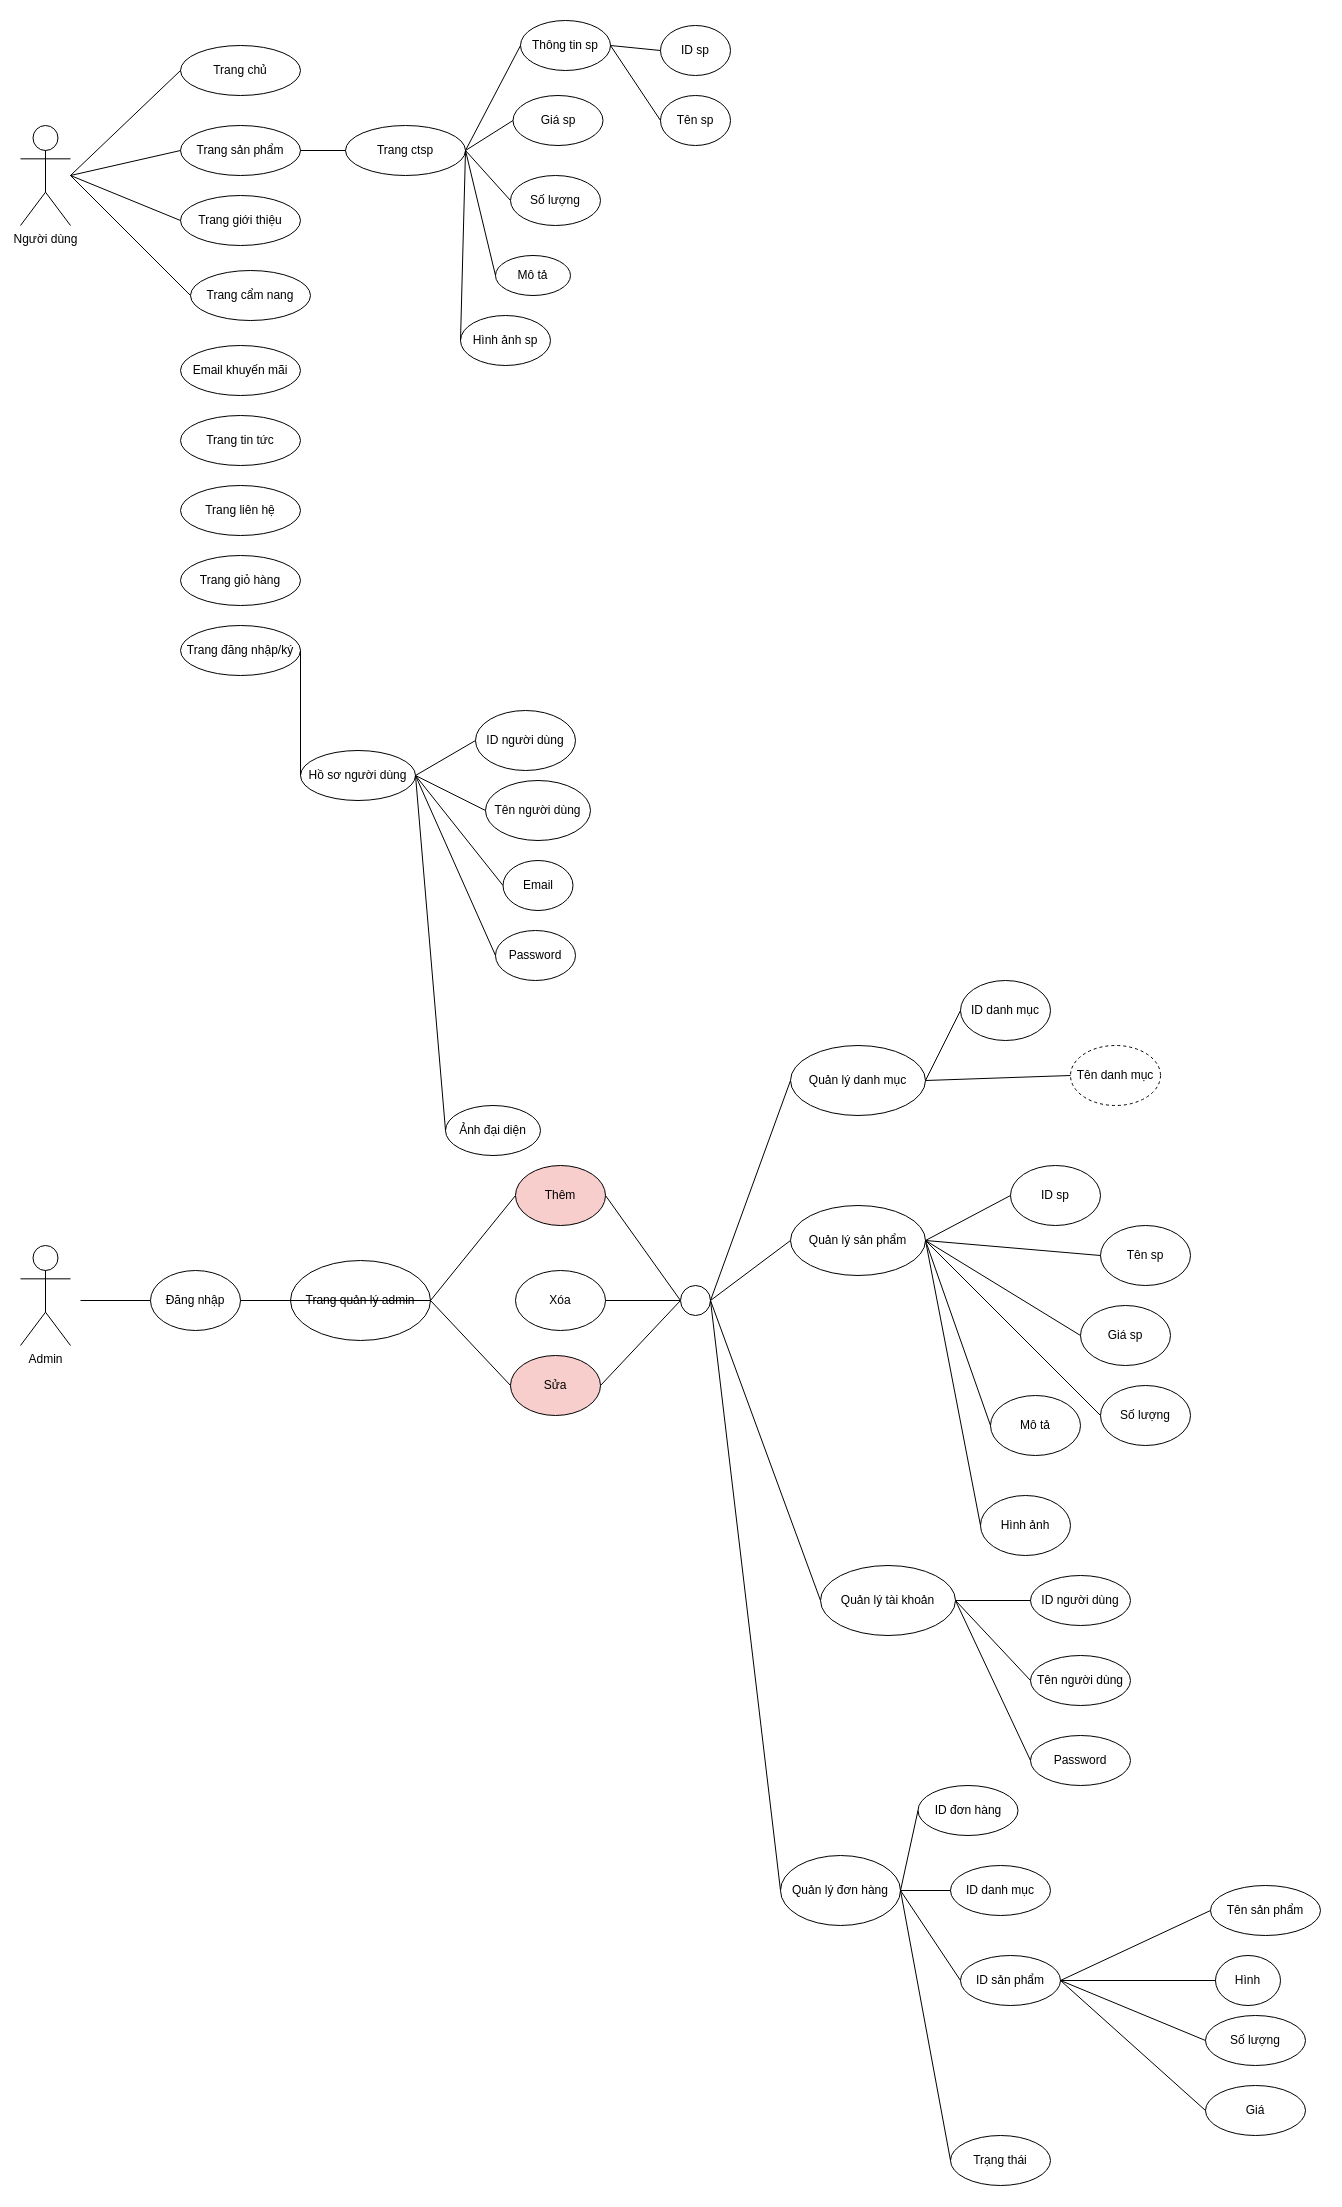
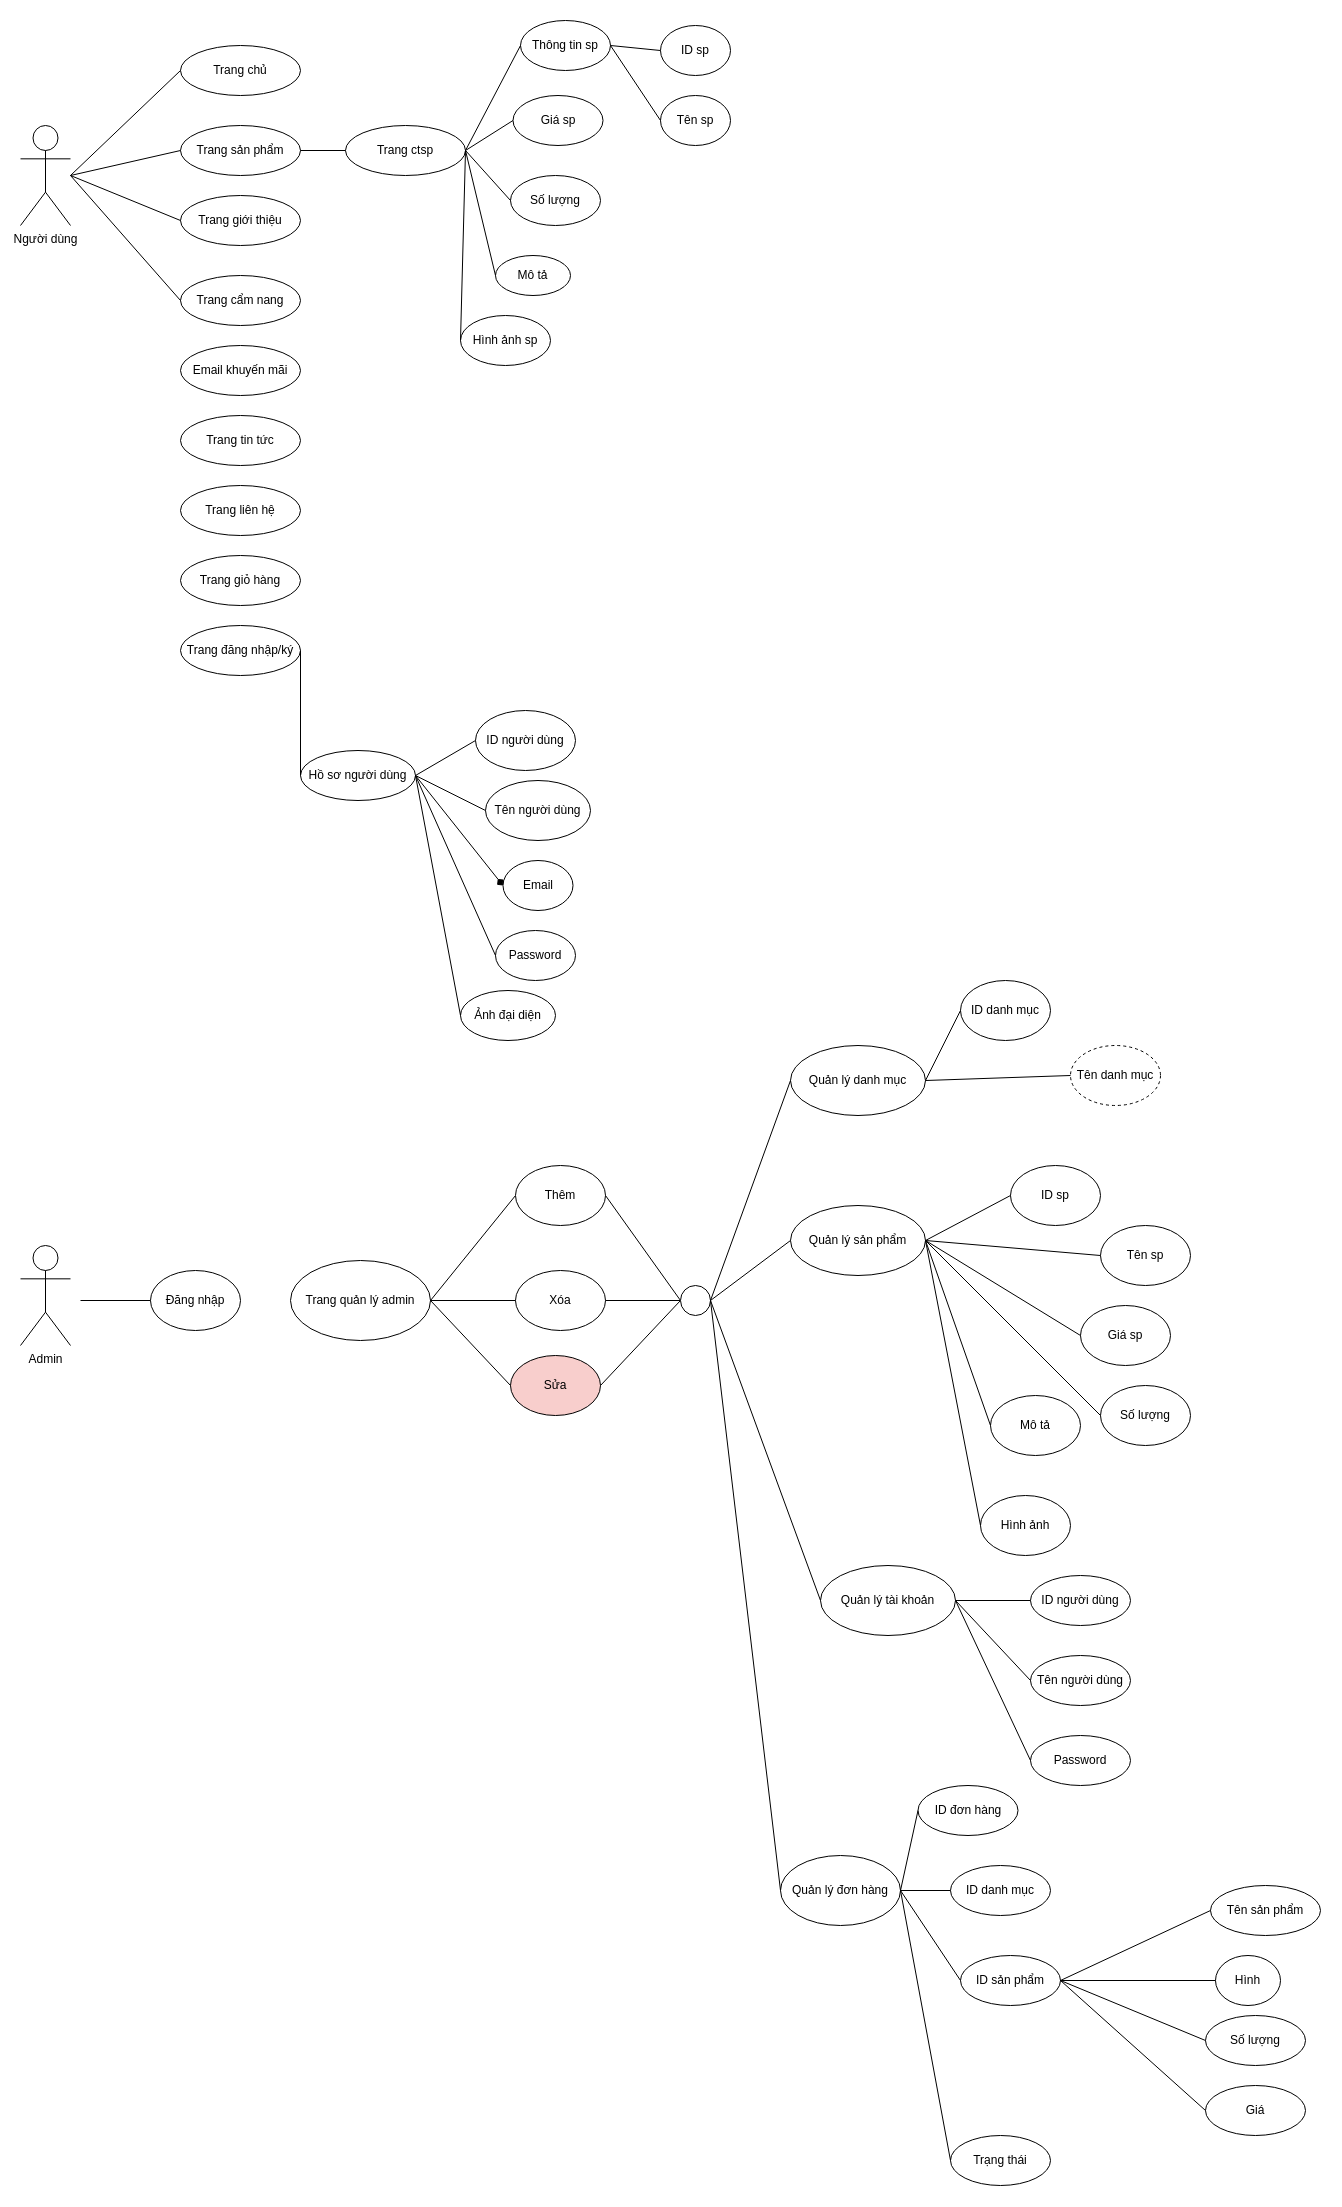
node "Trang cẩm nang": moved (251, 296) -> (241, 301)
edge "Hồ sơ người dùng" -- "Email": arrowhead none -> diamond
node "Ảnh đại diện": moved (493, 1131) -> (508, 1016)
node "Thêm": fillcolor #f8cecc -> #ffffff
edge "Đăng nhập" -- "Trang quản lý admin": now "Xóa" -- "Trang quản lý admin"
